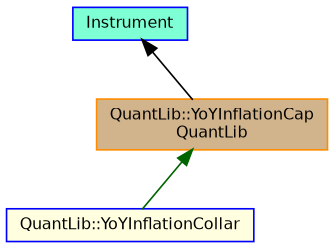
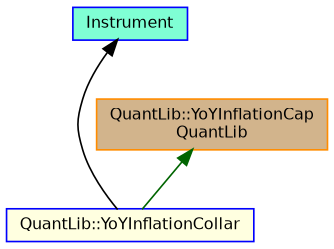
edge "QuantLib::YoYInflationCap QuantLib" -> "Instrument": now "QuantLib::YoYInflationCollar" -> "Instrument"
